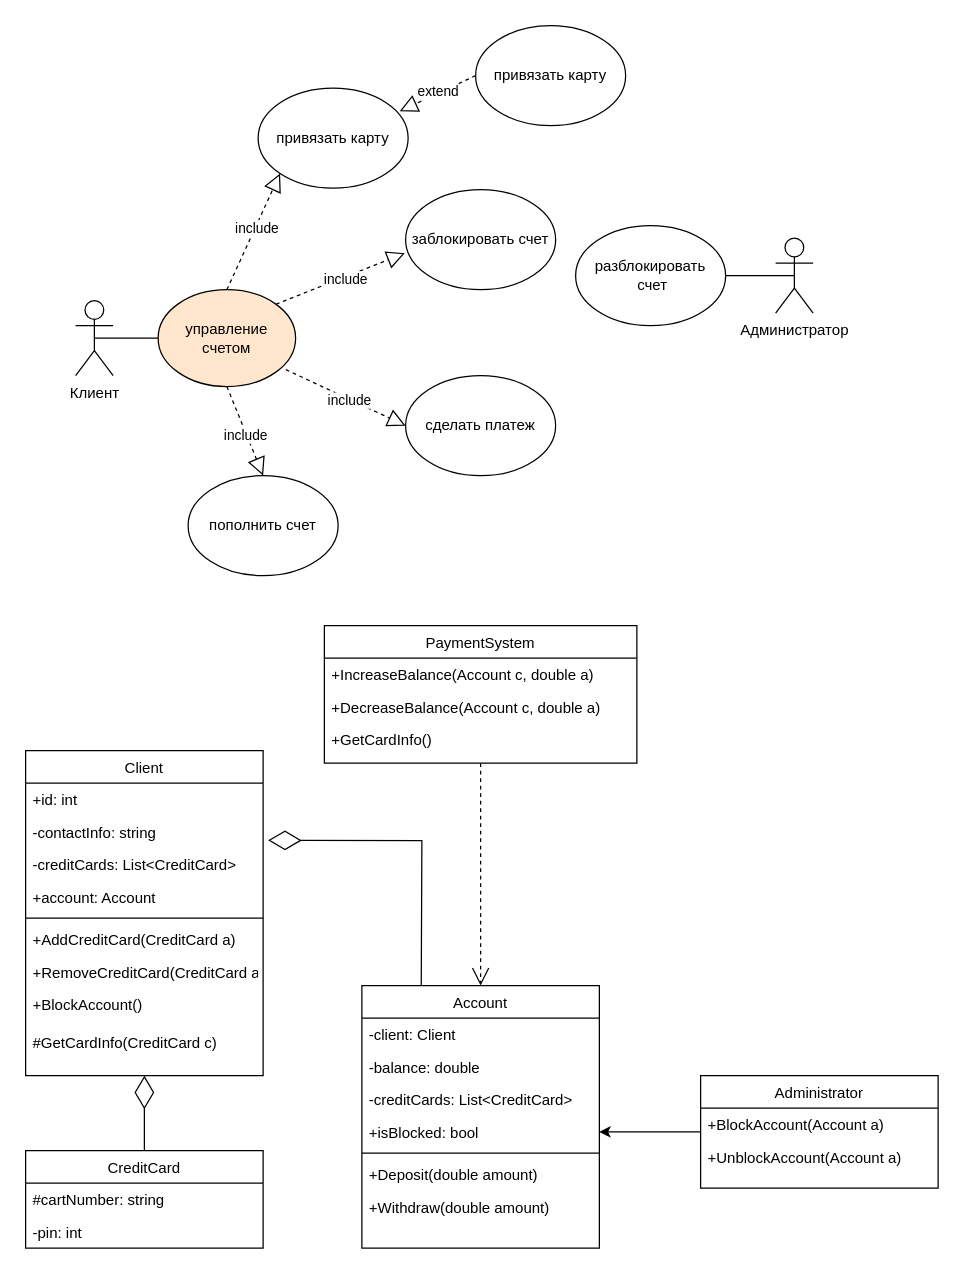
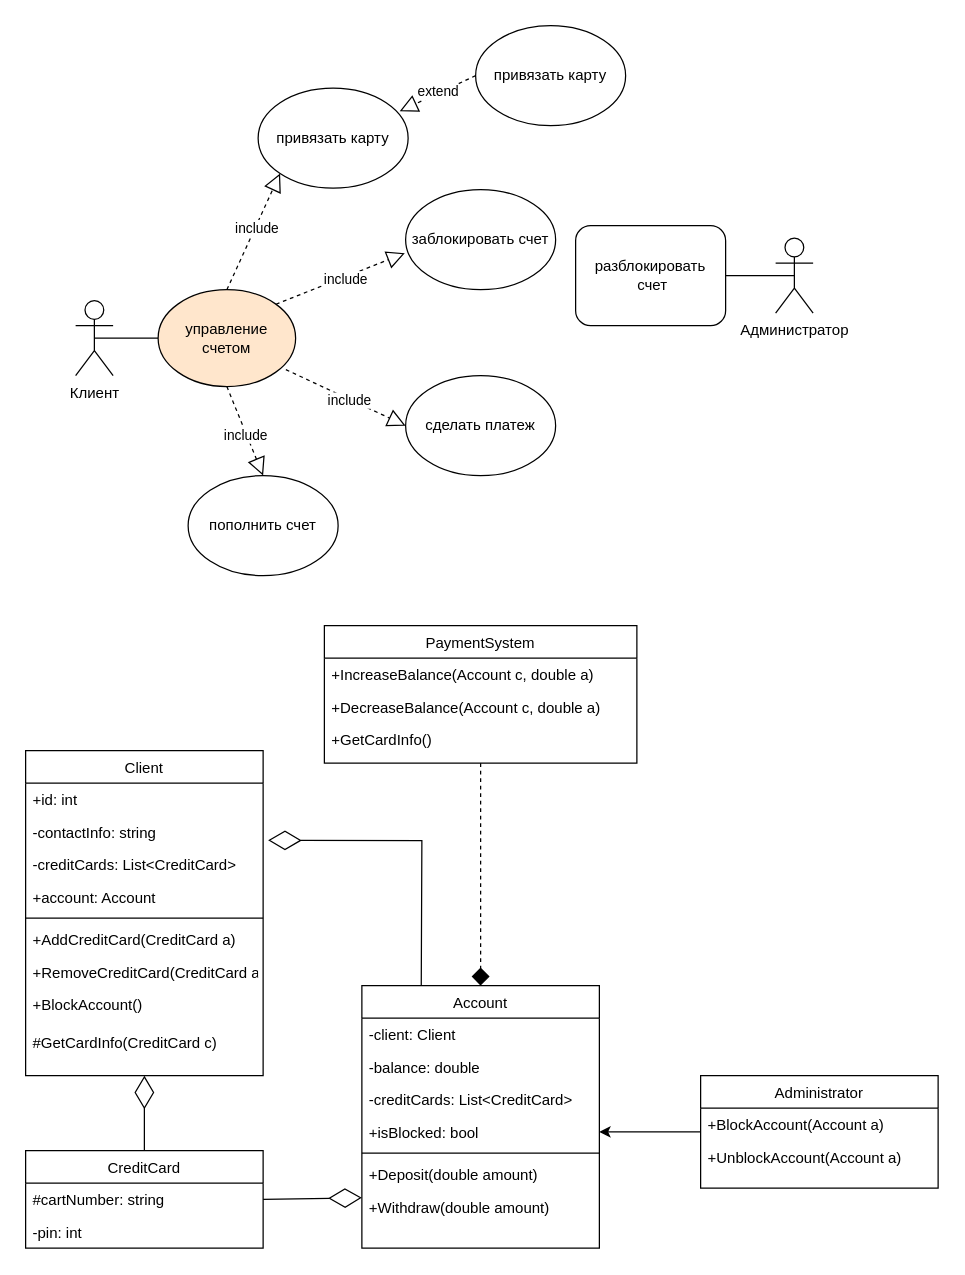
node "разблокировать счет": shape ellipse -> rounded rectangle
edge "PaymentSystem" -> "Account": arrowhead open -> diamond
edge "#cartNumber: string" -> "+Withdraw(double amount)": added
